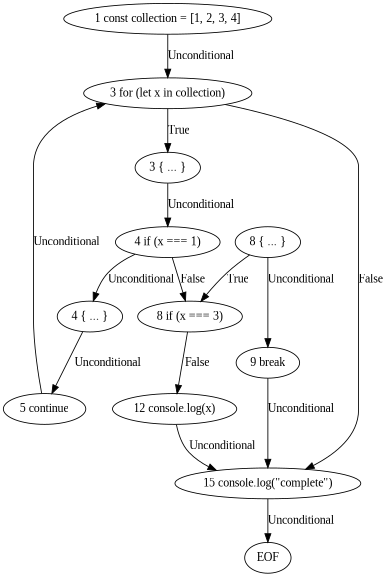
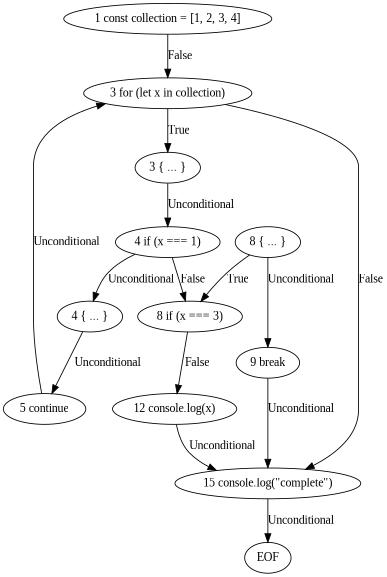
edge "1 const collection = [1, 2, 3, 4]" -> "3 for (let x in collection)": label "Unconditional" -> "False"
